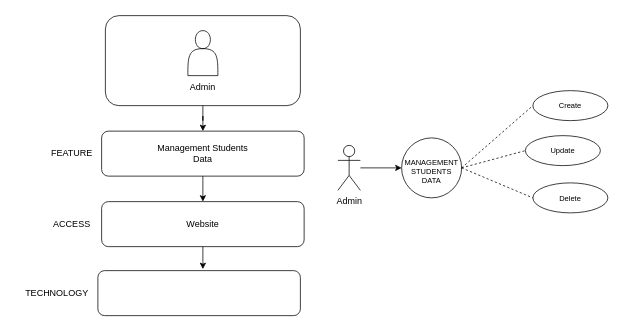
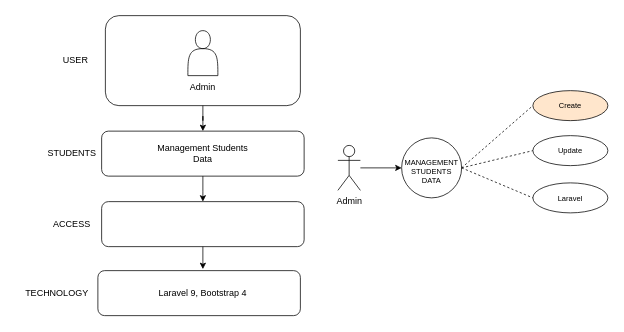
node "USER": added
node "Create": fillcolor #ffffff -> #ffe6cc
node "Update": moved (563, 150) -> (570, 150)
node "FEATURE": label "FEATURE" -> "STUDENTS"
node "Delete": label "Delete" -> "Laravel"
node "Website": removed
node "Laravel 9, Bootstrap 4": added
